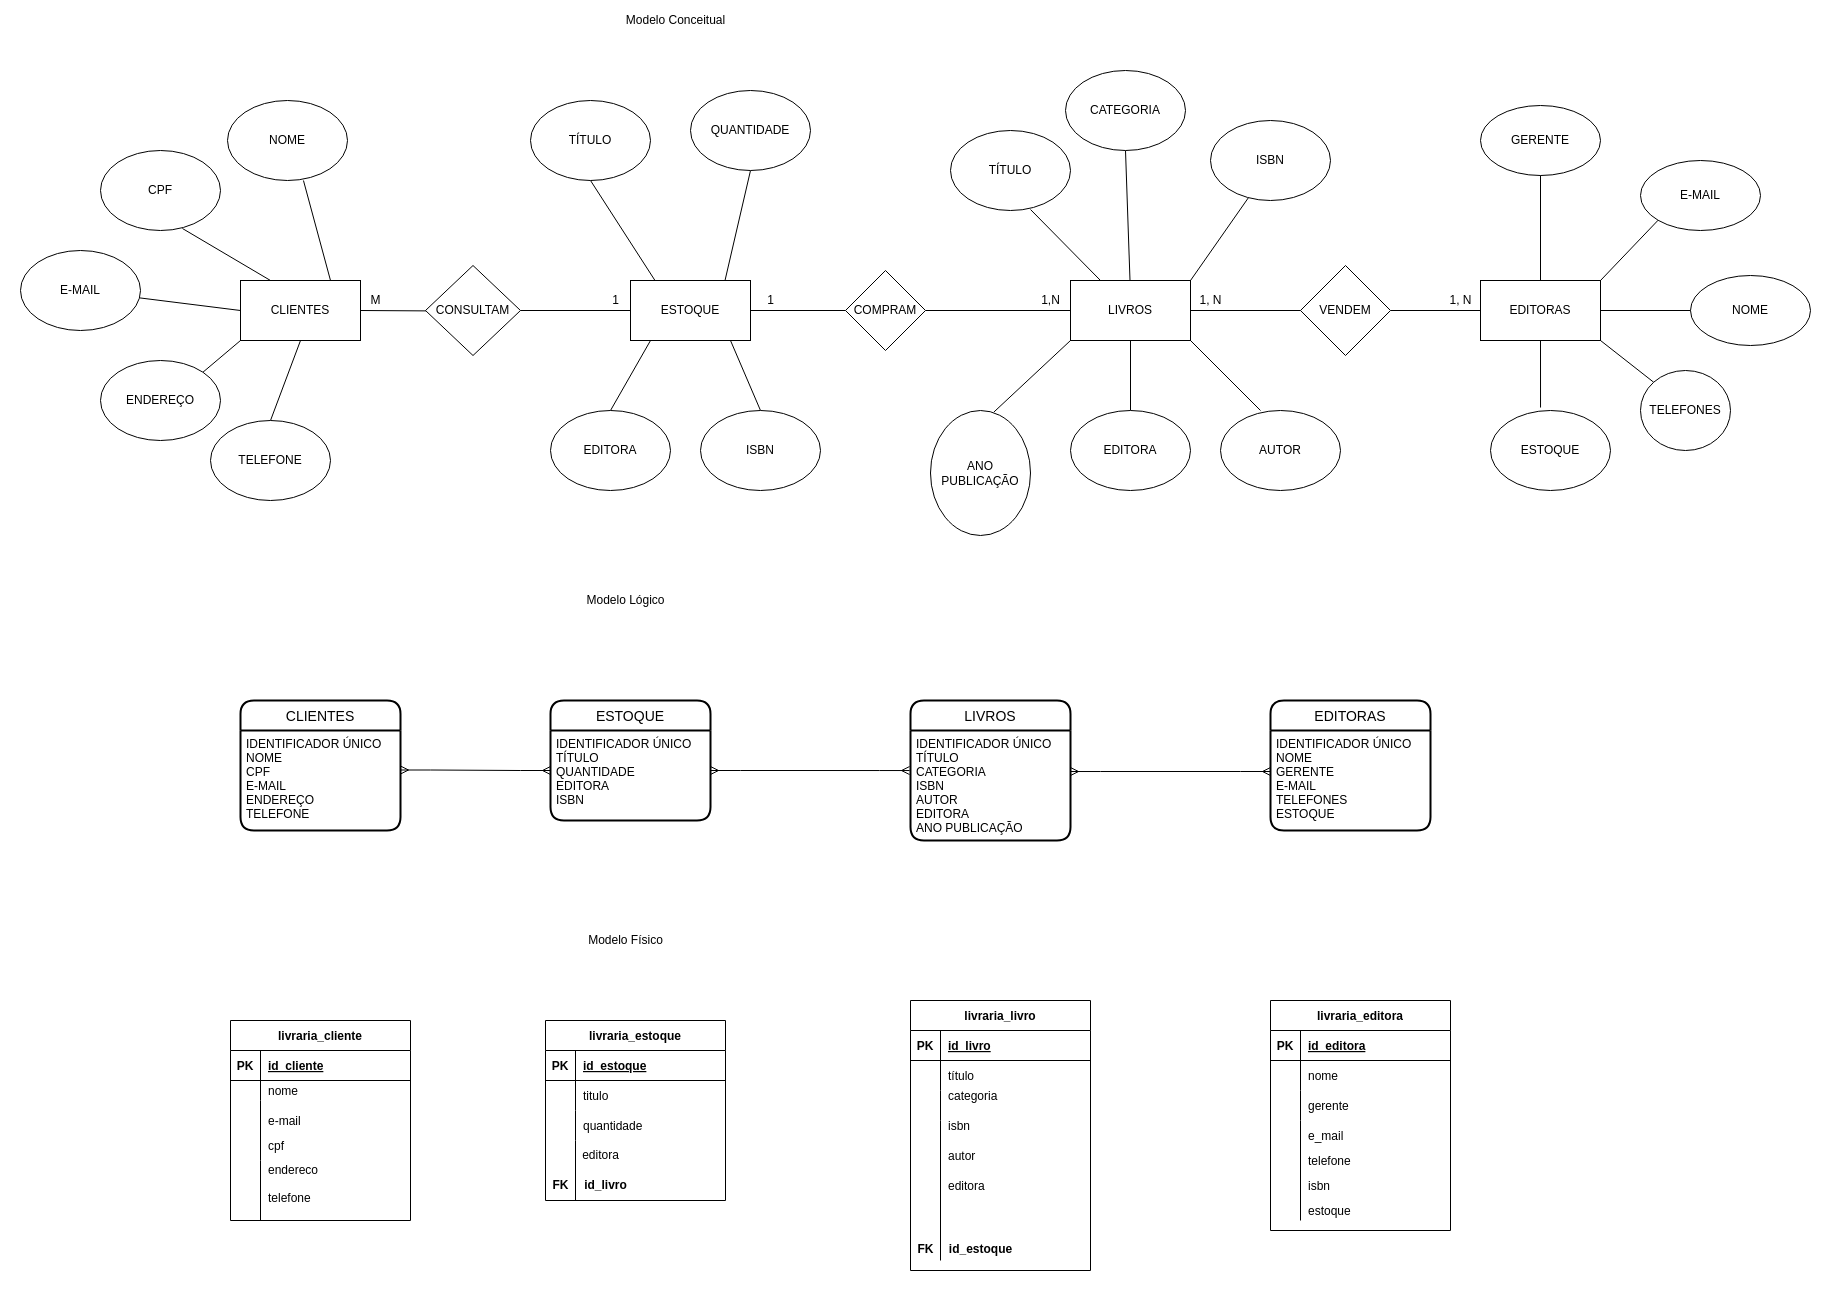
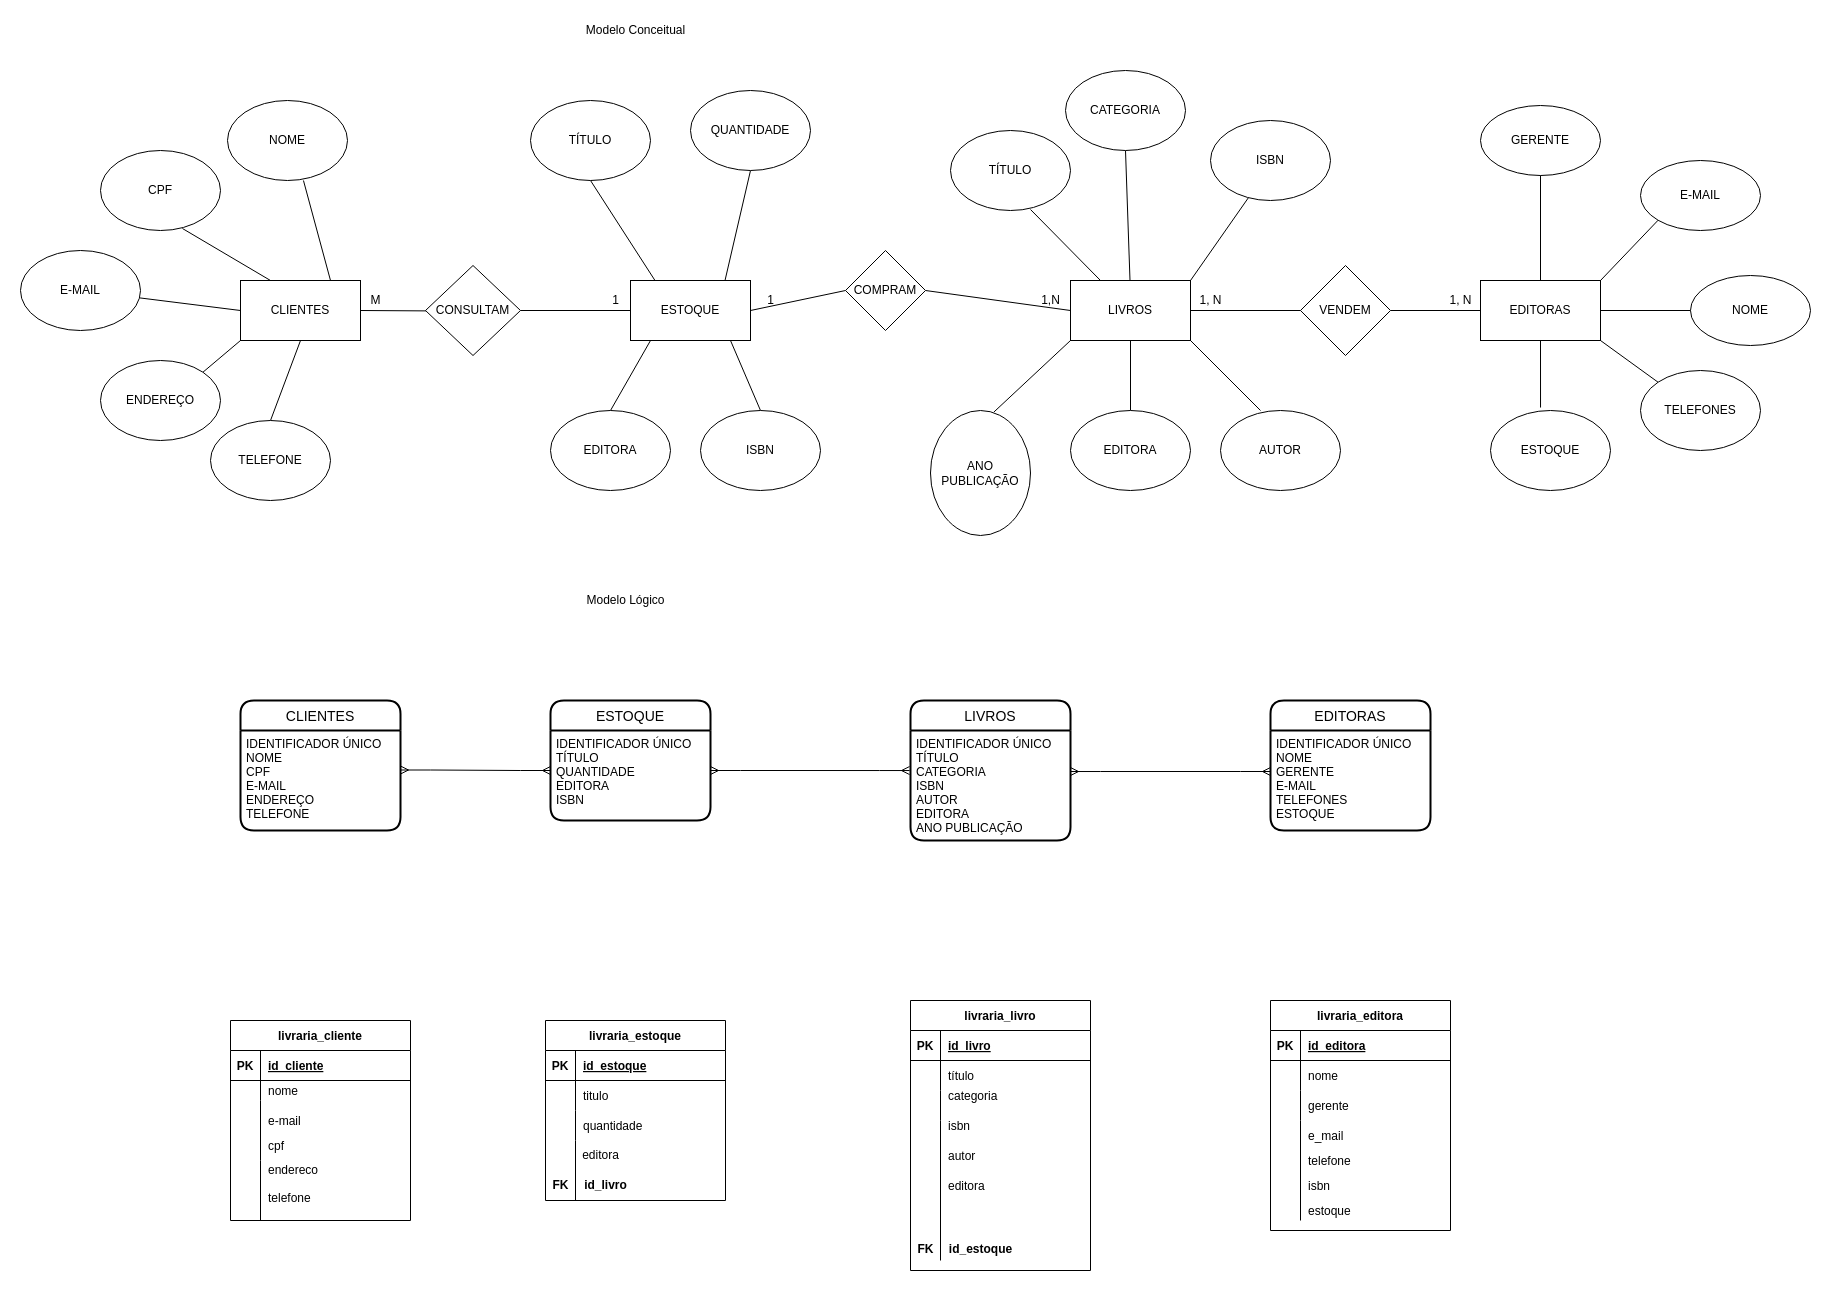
node "Modelo Conceitual": moved (676, 21) -> (636, 31)
node "COMPRAM": moved (886, 311) -> (886, 291)
node "TELEFONES": size 90x80 -> 120x80
node "Modelo Físico": removed
